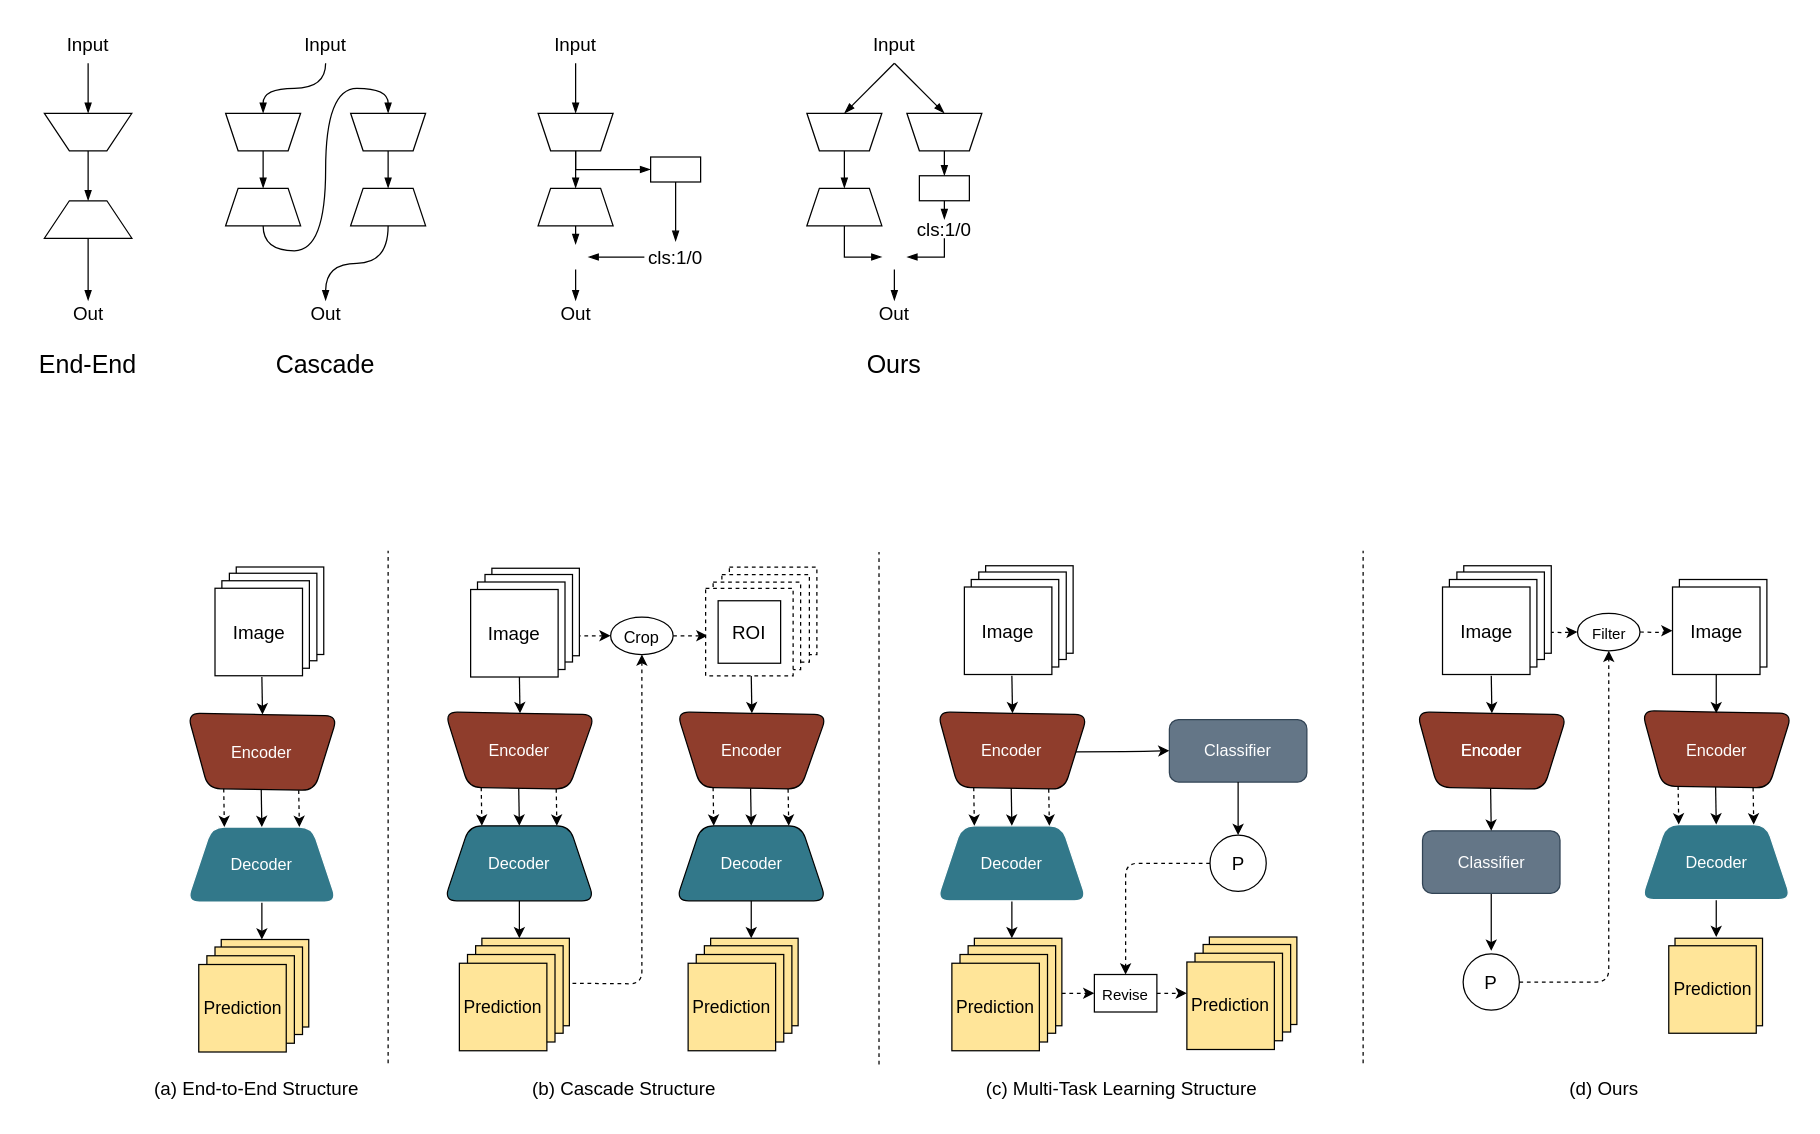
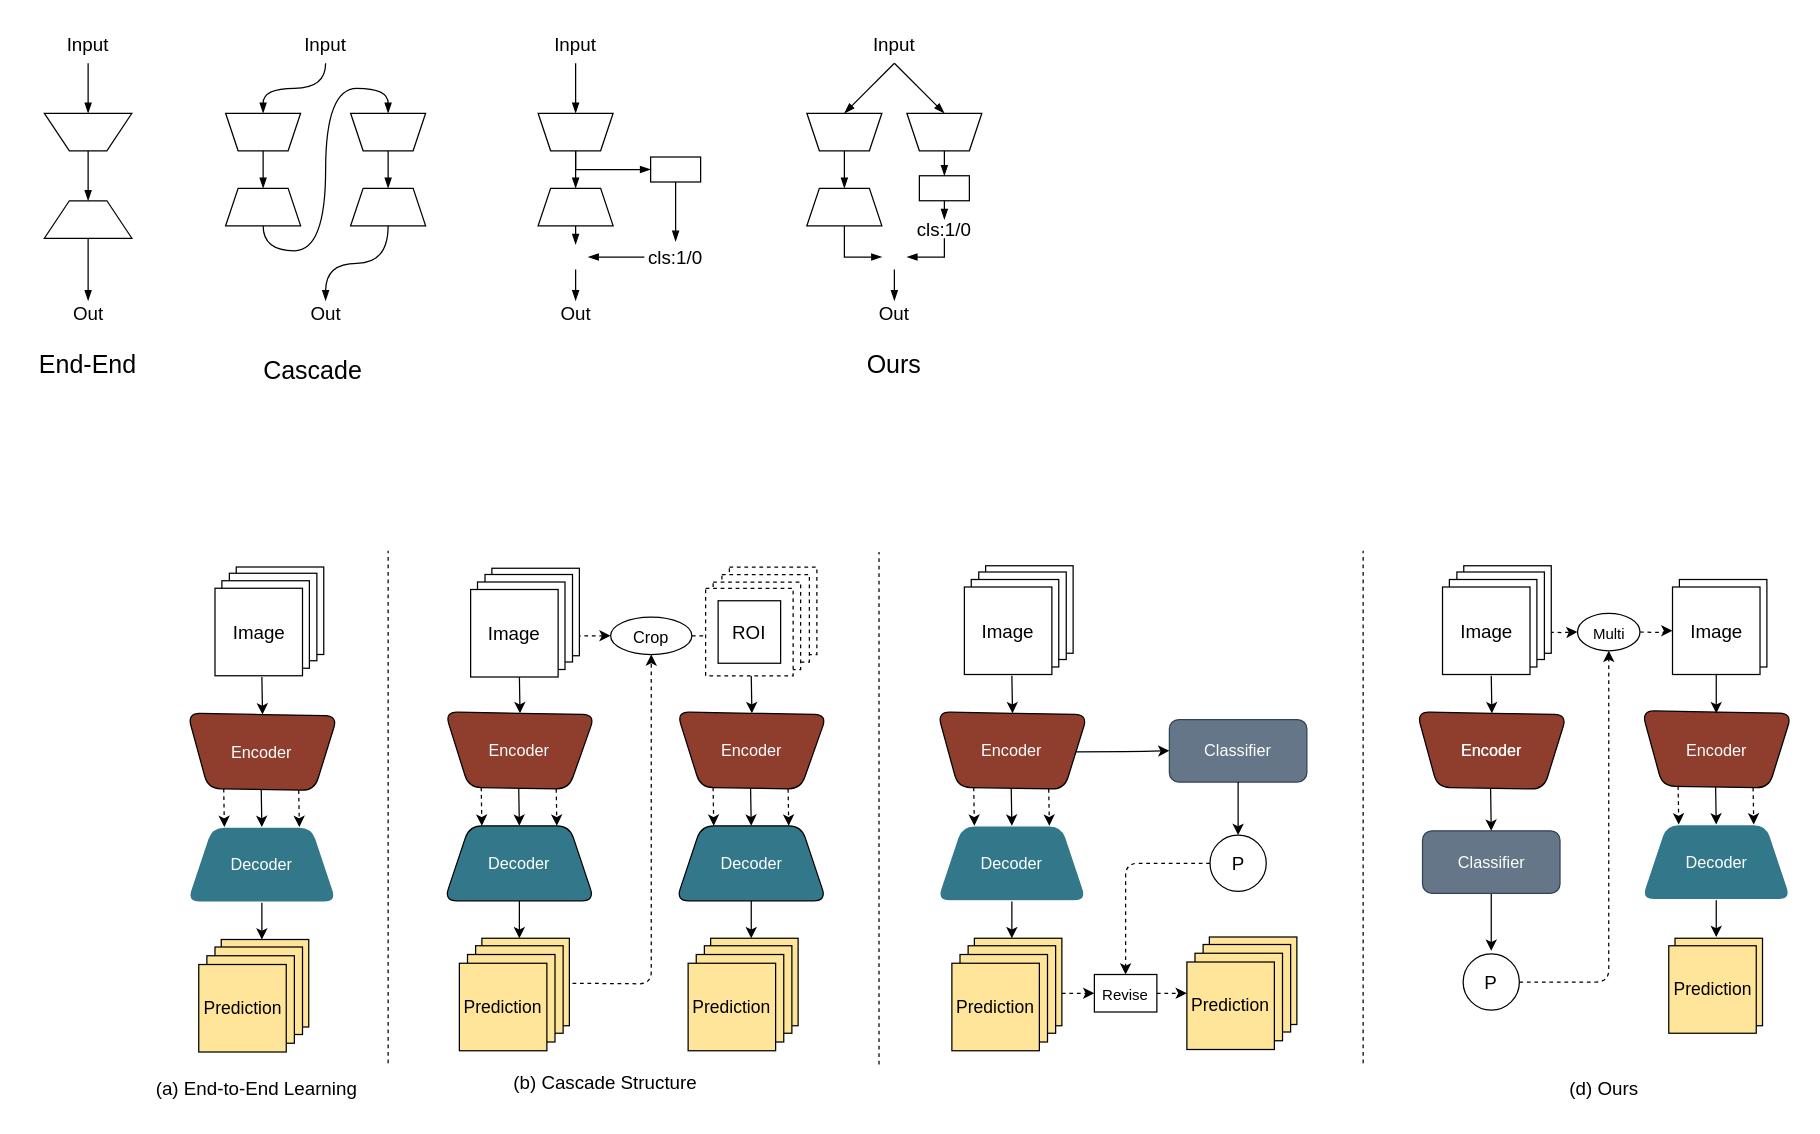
node "Cascade": moved (326, 363) -> (313, 369)
node "Filter": label "Filter" -> "Multi"
node "Crop": size 63x38 -> 81x38
node "(a) End-to-End Structure": label "(a) End-to-End Structure" -> "(a) End-to-End Learning"
node "(b) Cascade Structure": moved (624, 1088) -> (606, 1082)
node "(c) Multi-Task Learning Structure": removed
